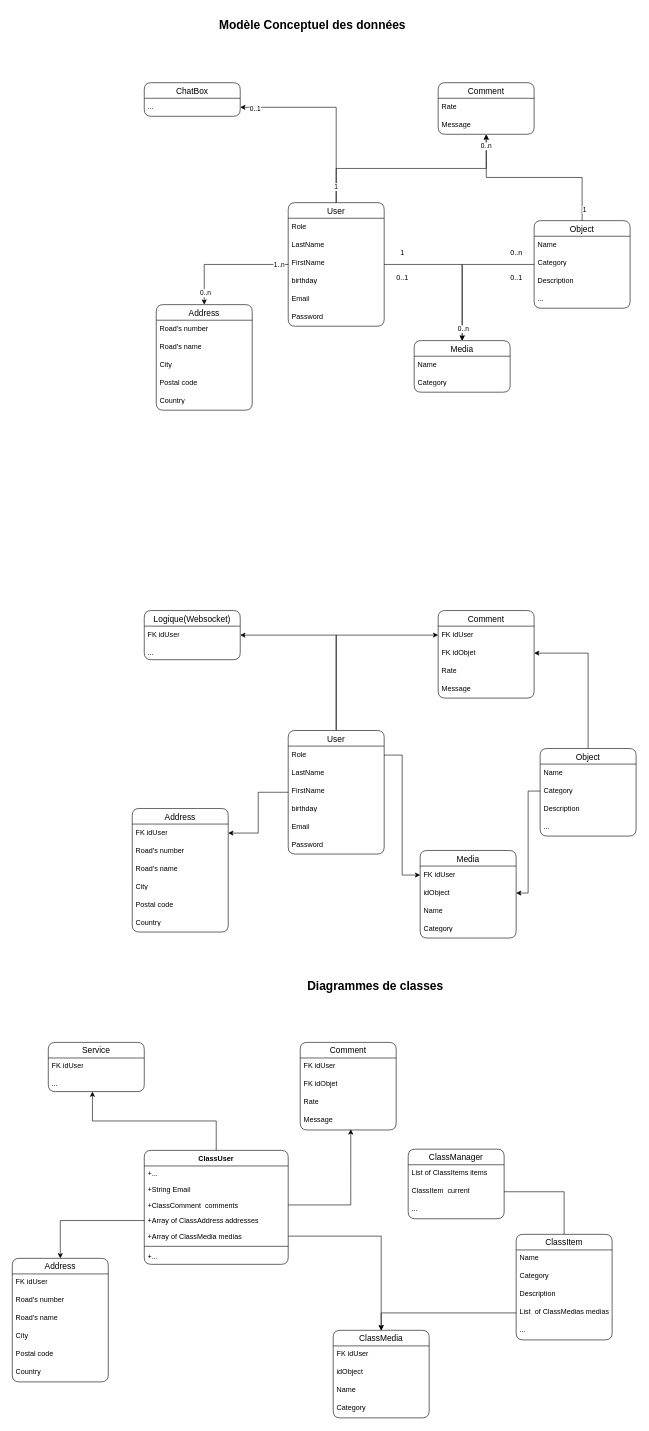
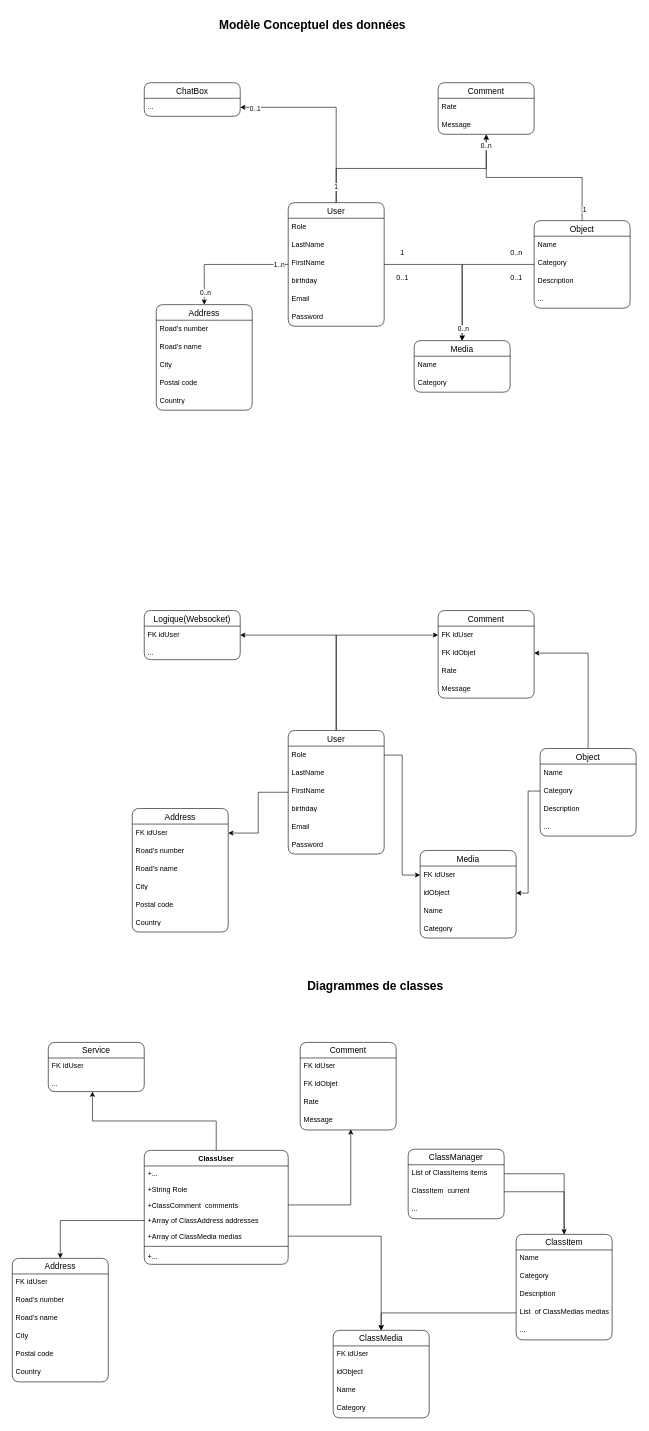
edge "List of ClassItems items" -> "ClassItem": added
node "+String Email": label "+String Email" -> "+String Role"
